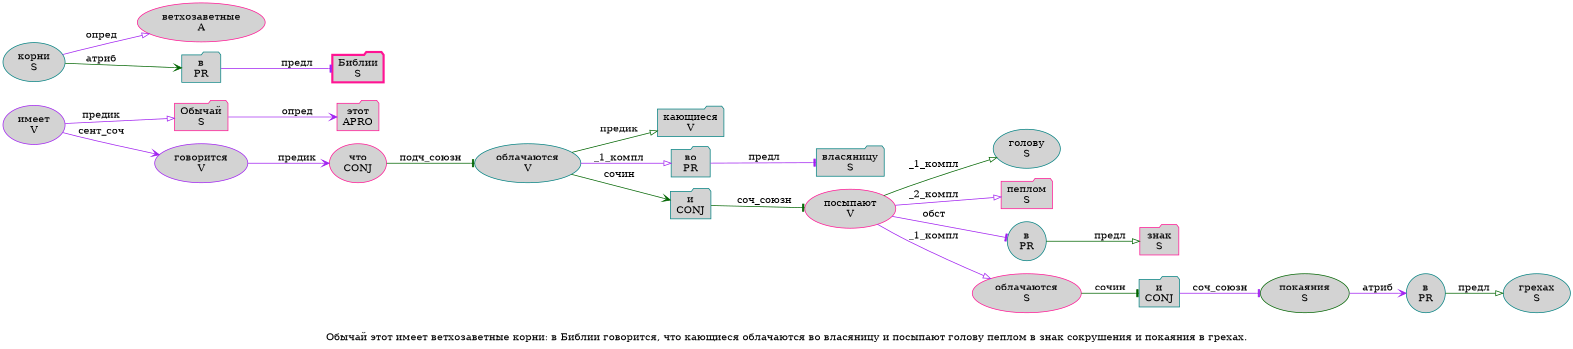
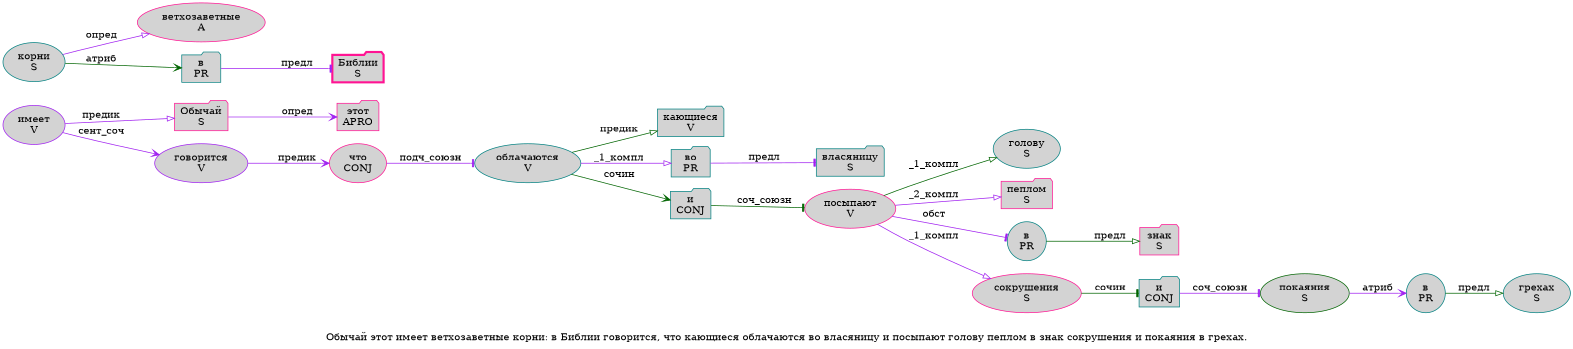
edge "что CONJ" -> "облачаются V": color darkgreen -> purple
node "облачаются S": label "облачаются S" -> "сокрушения S"
